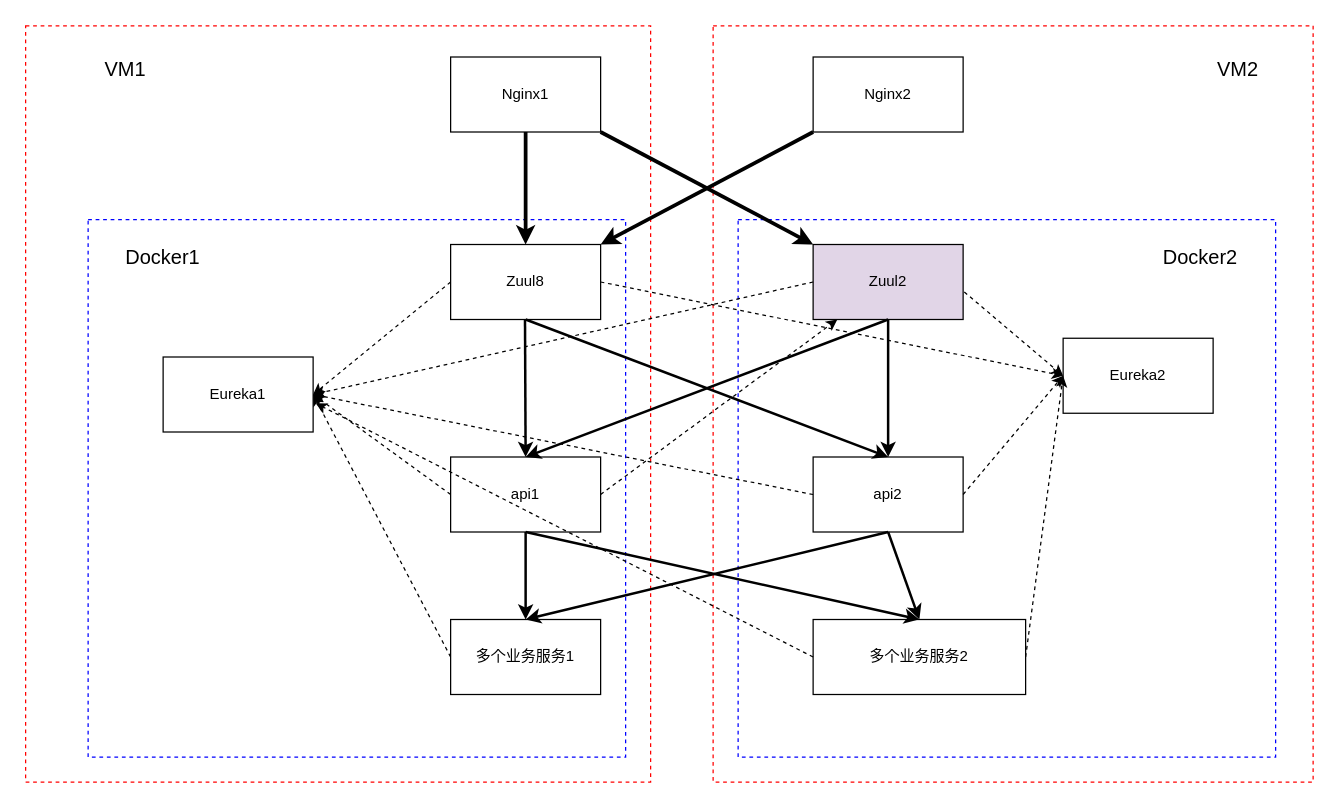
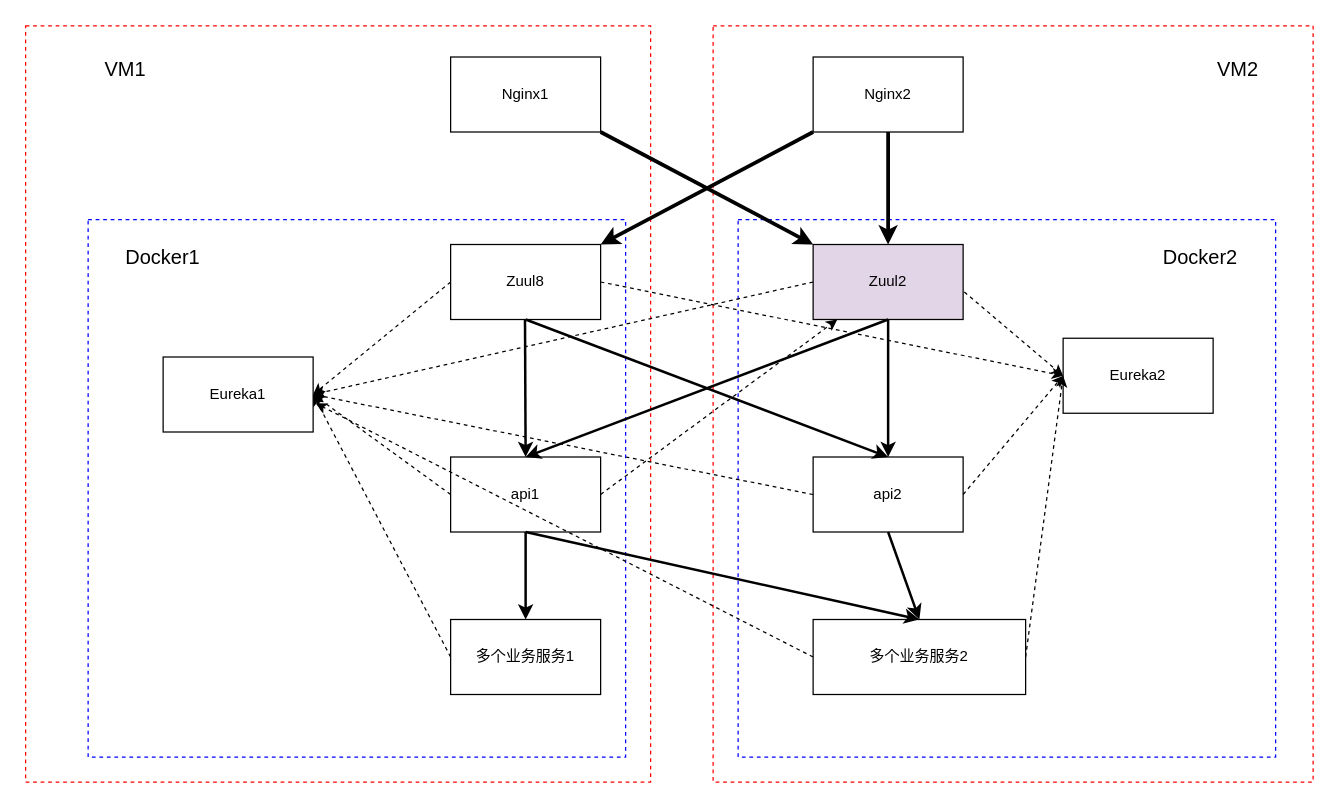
edge "Nginx1" -> "Zuul8": removed
edge "Nginx2" -> "Zuul2": added
edge "api2" -> "多个业务服务1": removed
